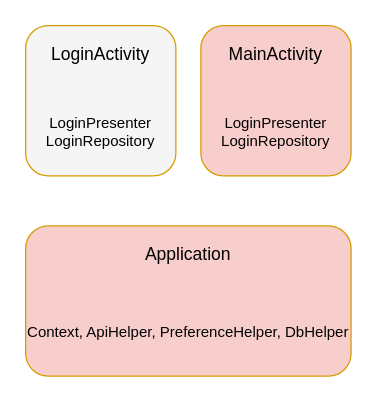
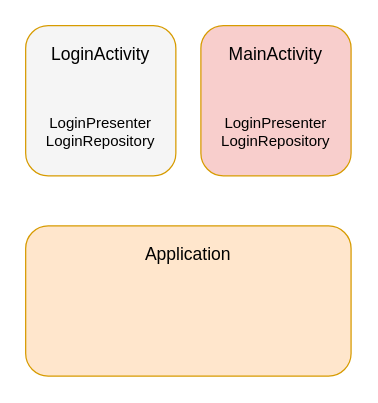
node "Application": fillcolor #f8cecc -> #ffe6cc
node "Context, ApiHelper, PreferenceHelper, DbHelper": removed
